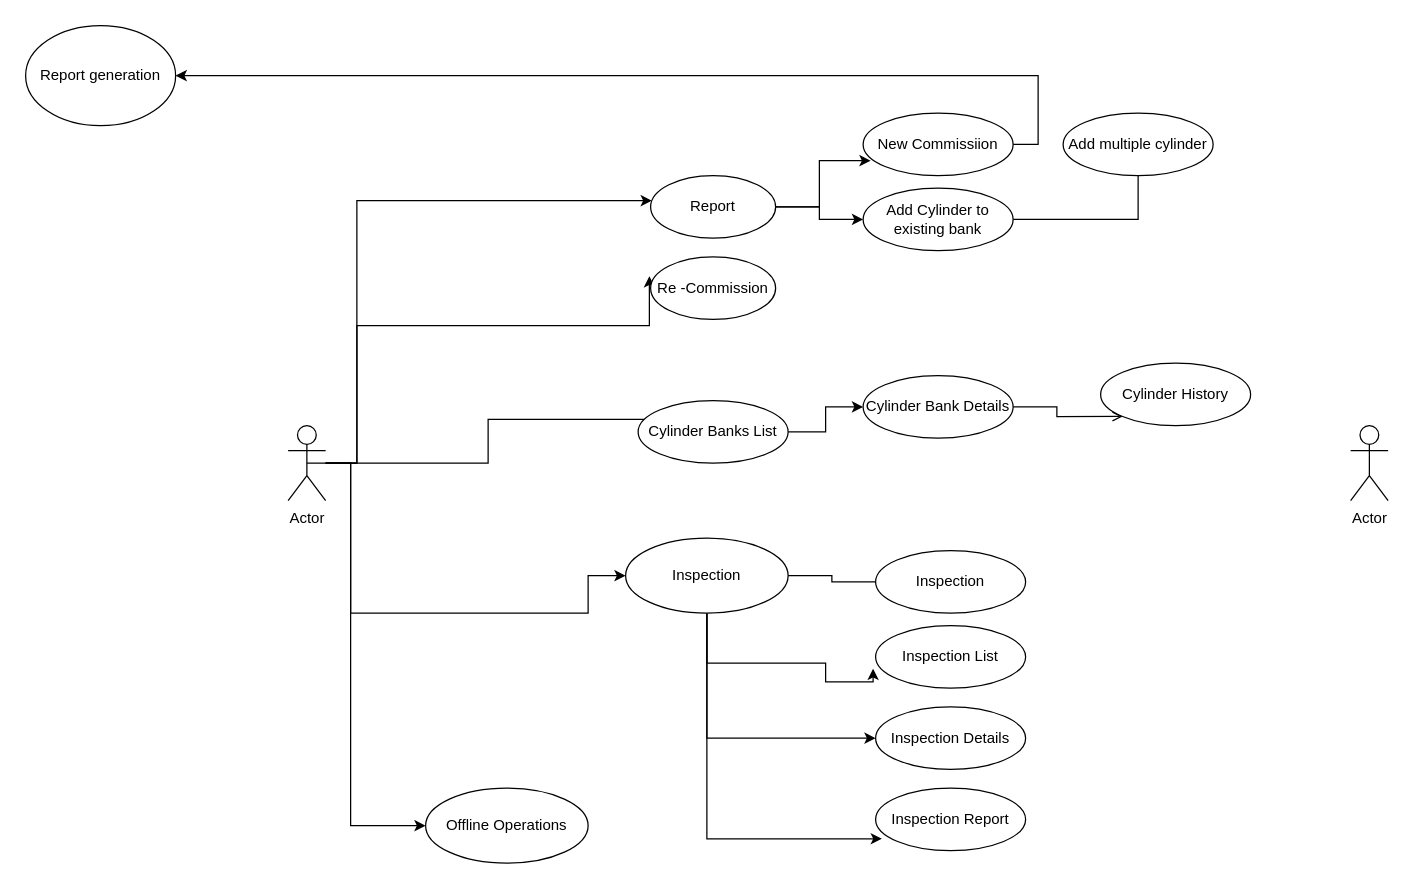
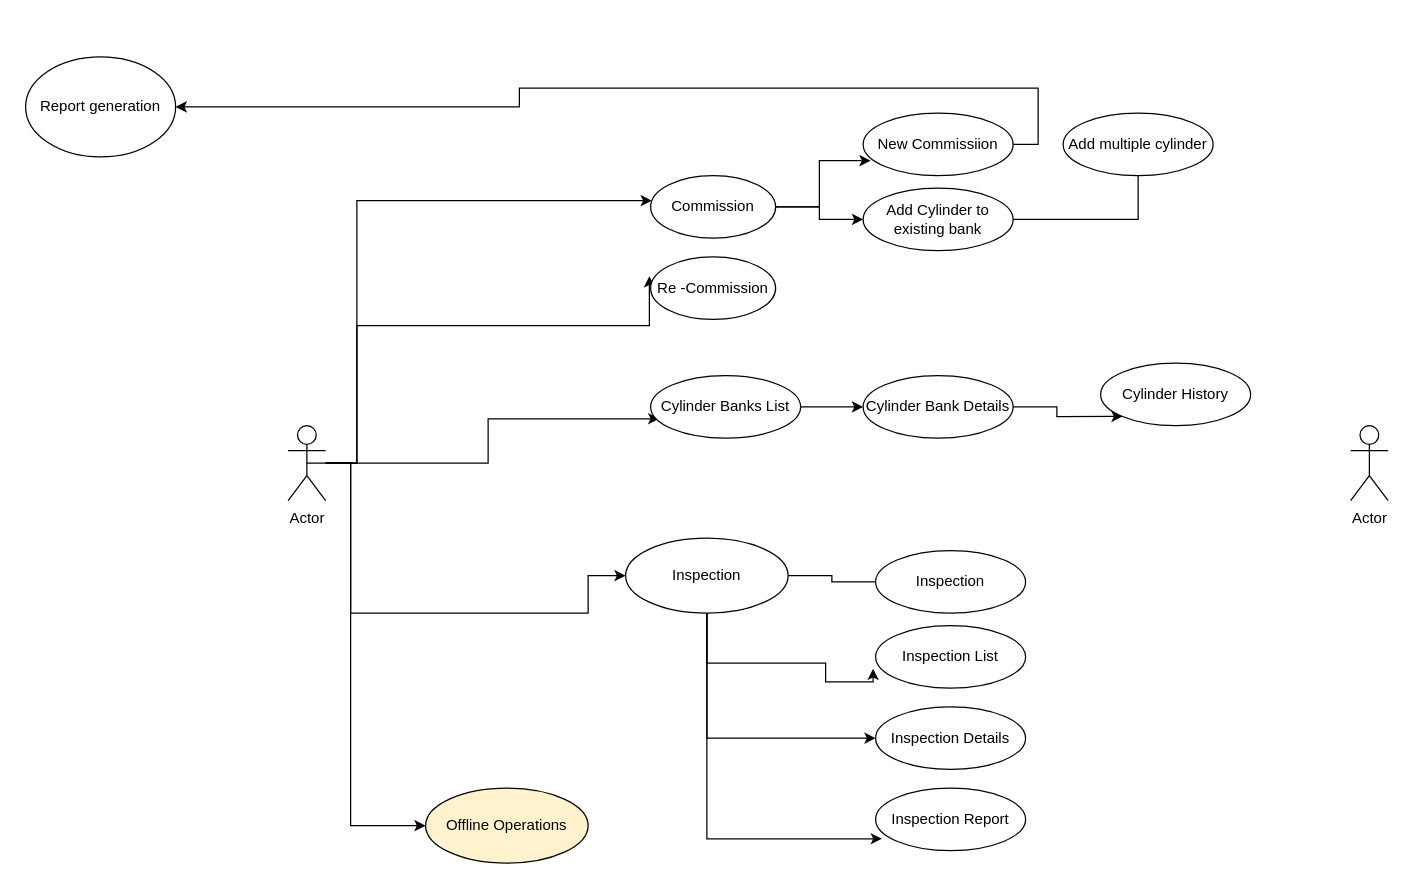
node "Report generation": moved (101, 76) -> (101, 107)
node "Report": label "Report" -> "Commission"
edge "Cylinder Bank Details" -> "Cylinder History": arrowhead open -> classic
node "Cylinder Banks List": moved (713, 432) -> (726, 407)
node "Offline Operations": fillcolor #ffffff -> #fff2cc
